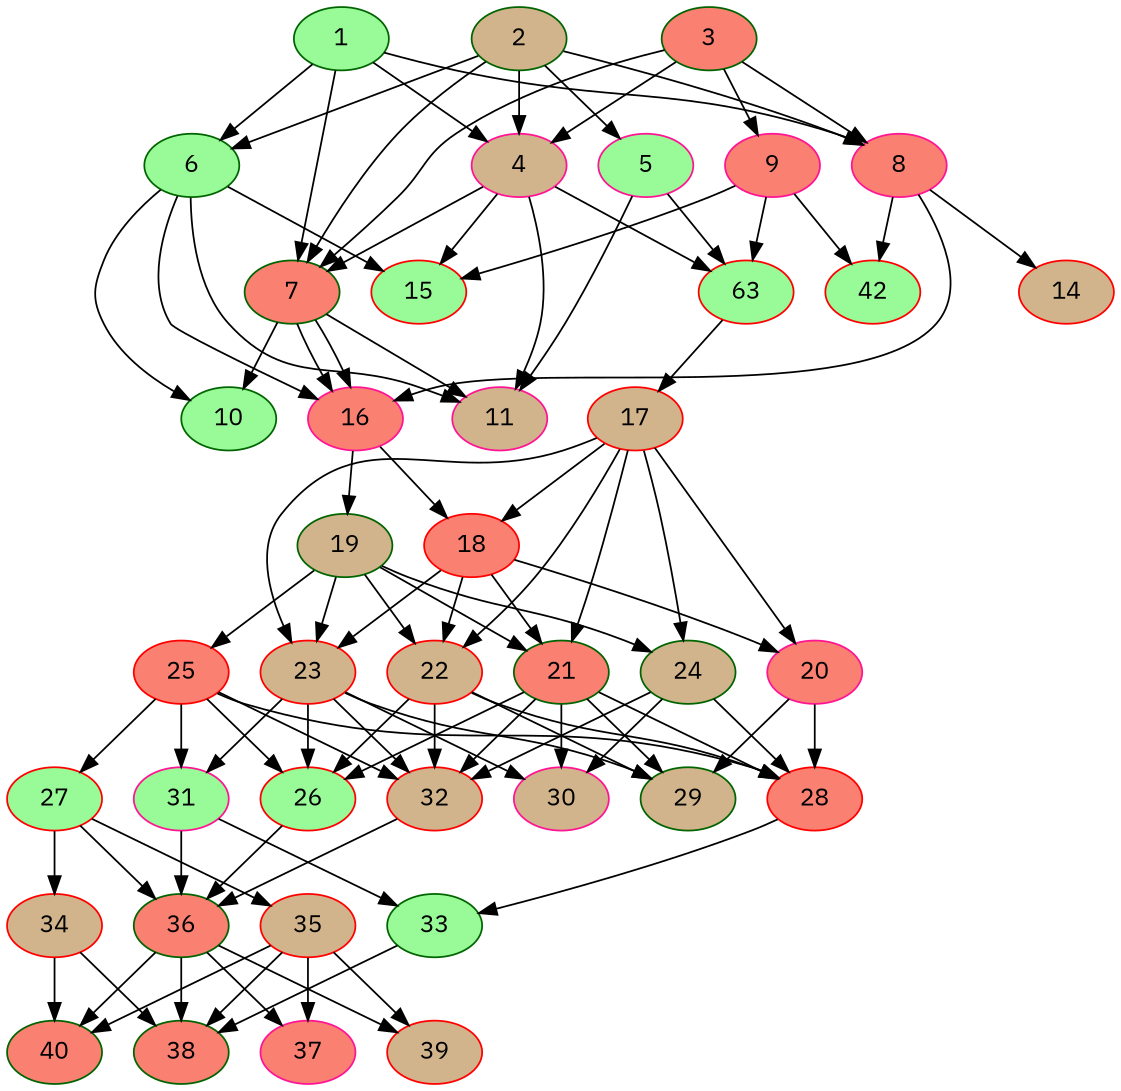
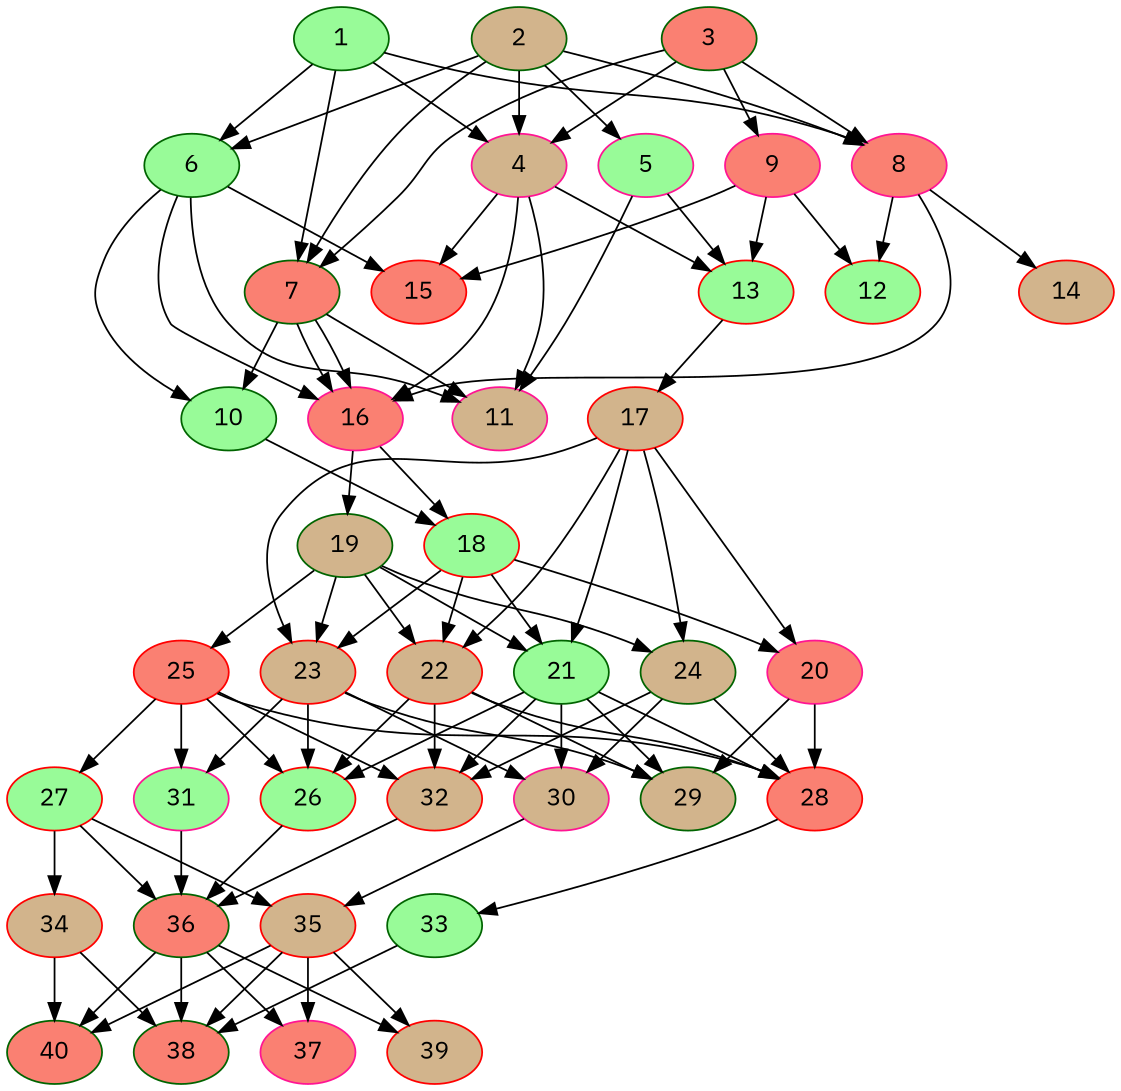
edge "4" -> "7": now "4" -> "16"
node "15": fillcolor palegreen -> salmon
node "63": label "63" -> "13"
node "42": label "42" -> "12"
edge "17" -> "18": now "10" -> "18"
node "18": fillcolor salmon -> palegreen
node "21": fillcolor salmon -> palegreen
edge "23" -> "32": removed
edge "31" -> "33": removed
edge "30" -> "35": added
